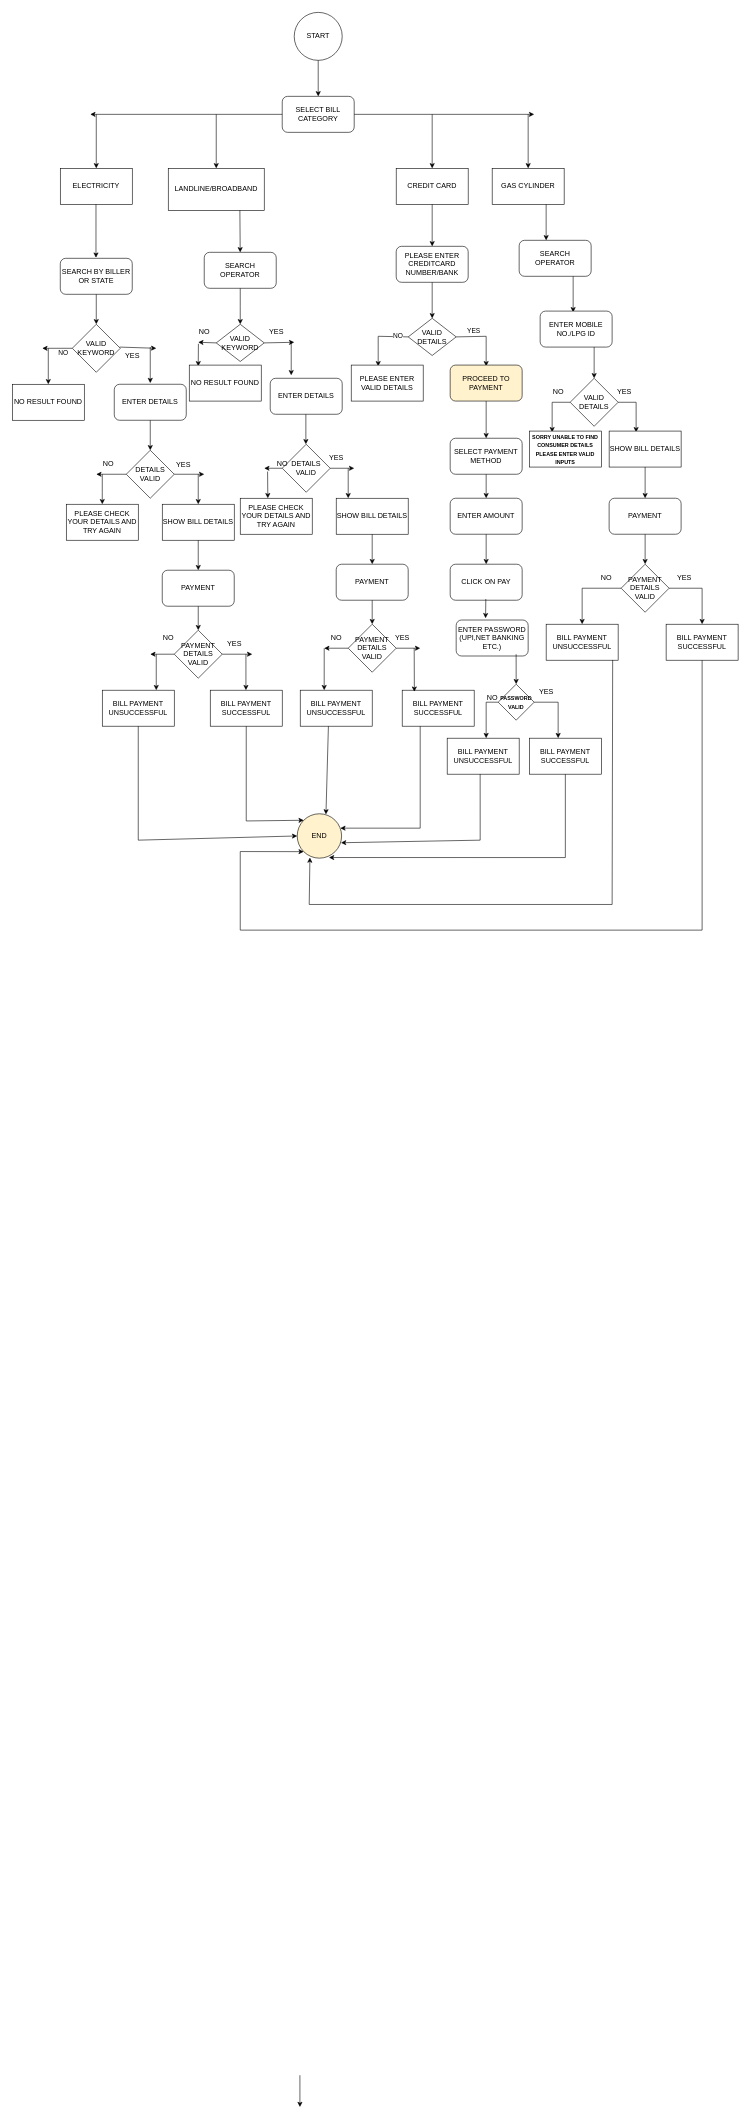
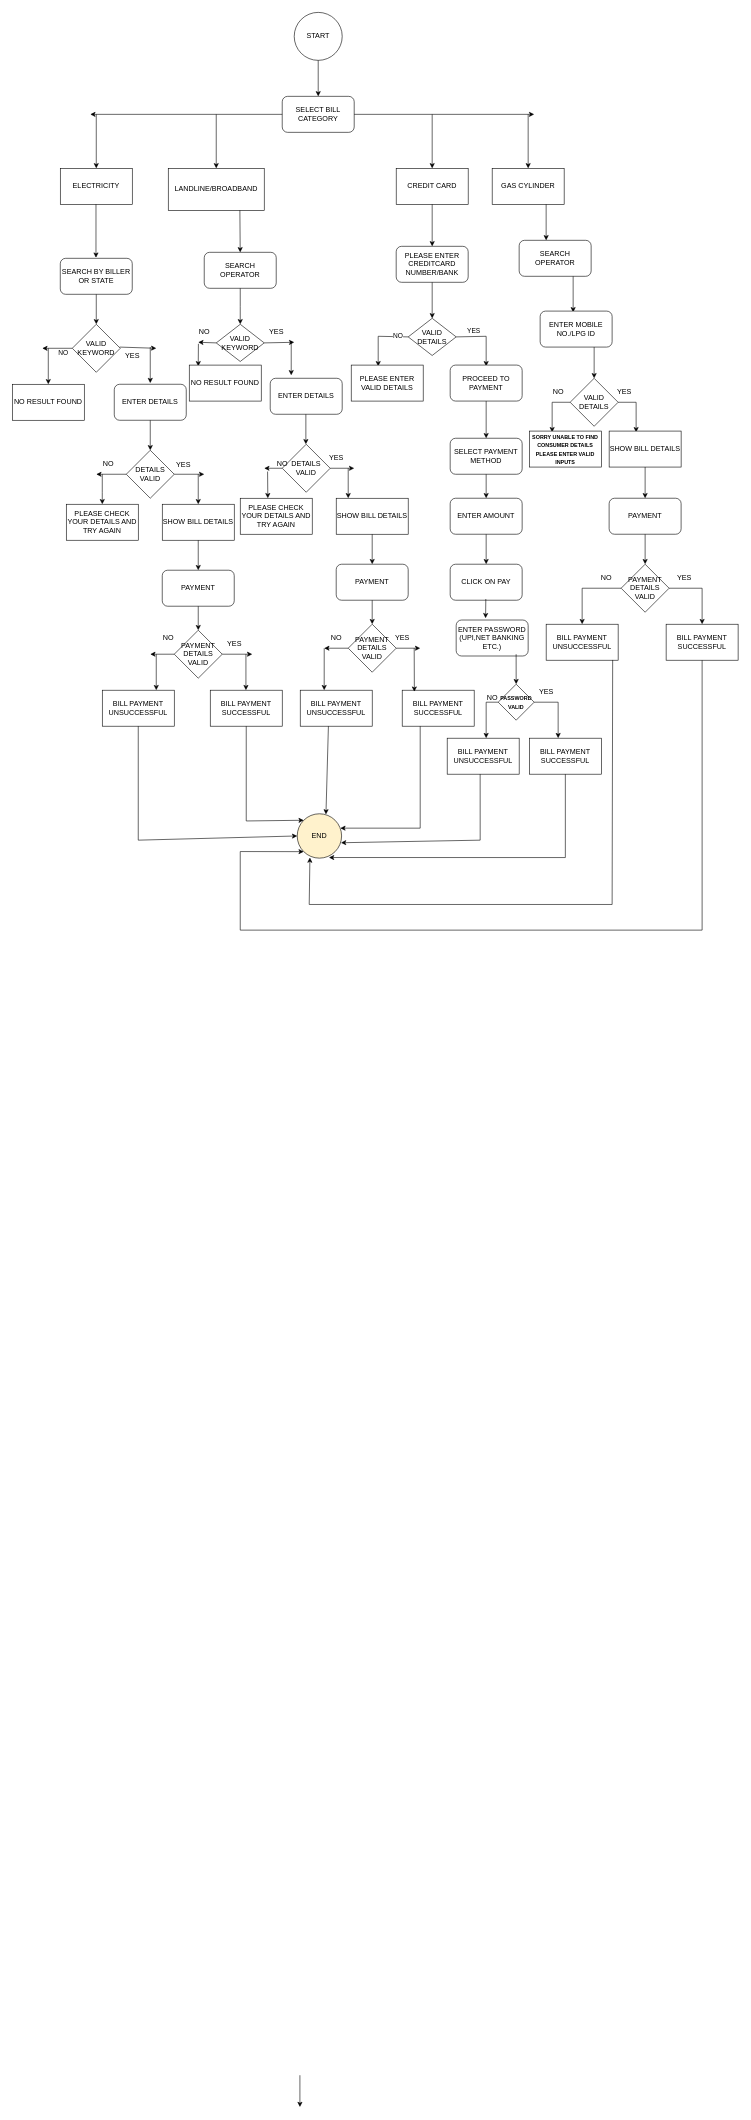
node "PROCEED TO PAYMENT": fillcolor #fff2cc -> #ffffff
